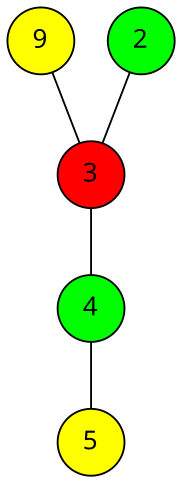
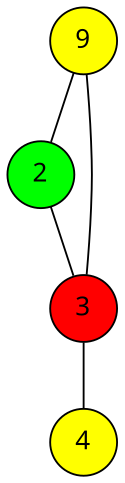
edge "9" -- "2": added
node "4": fillcolor green -> yellow
node "5": removed
